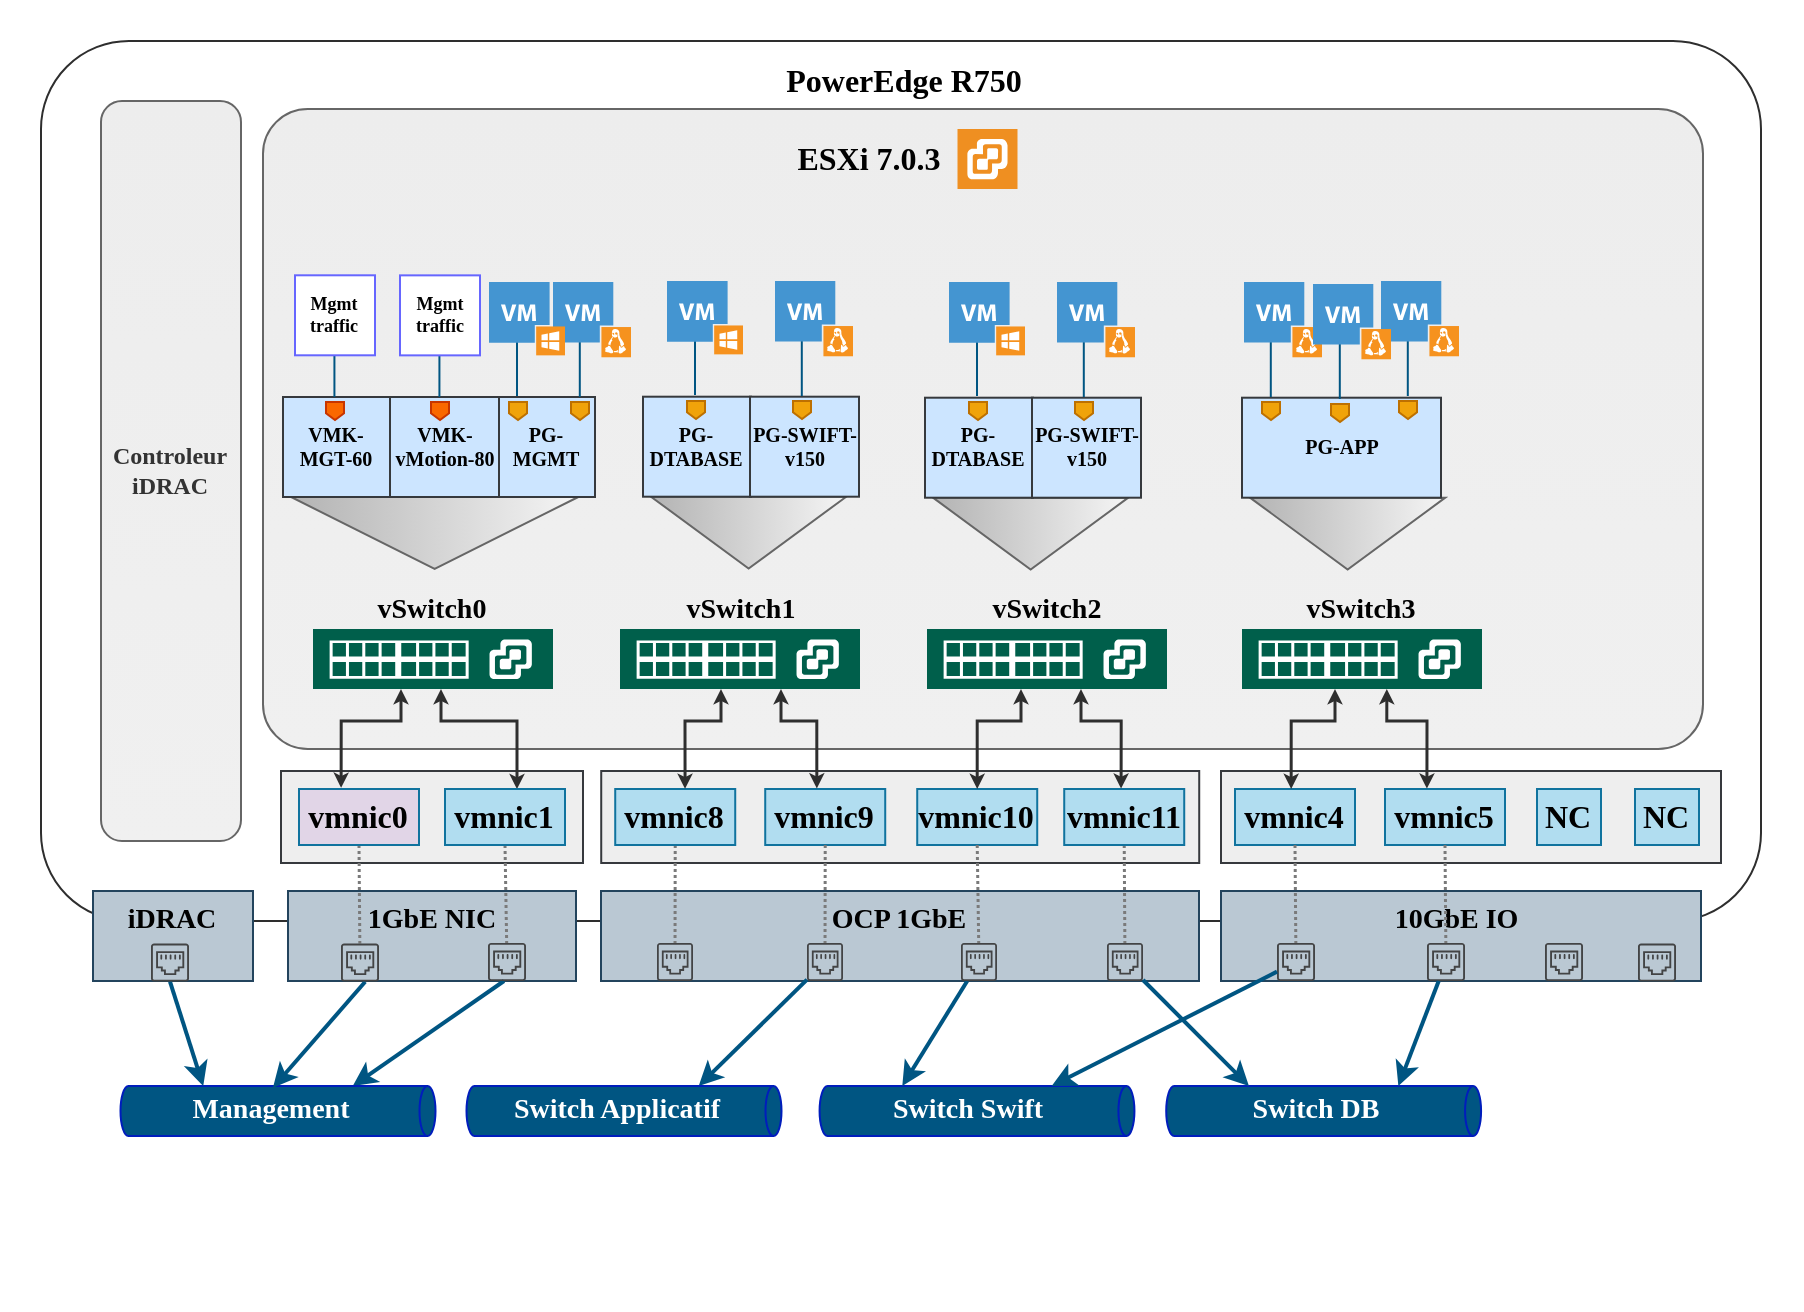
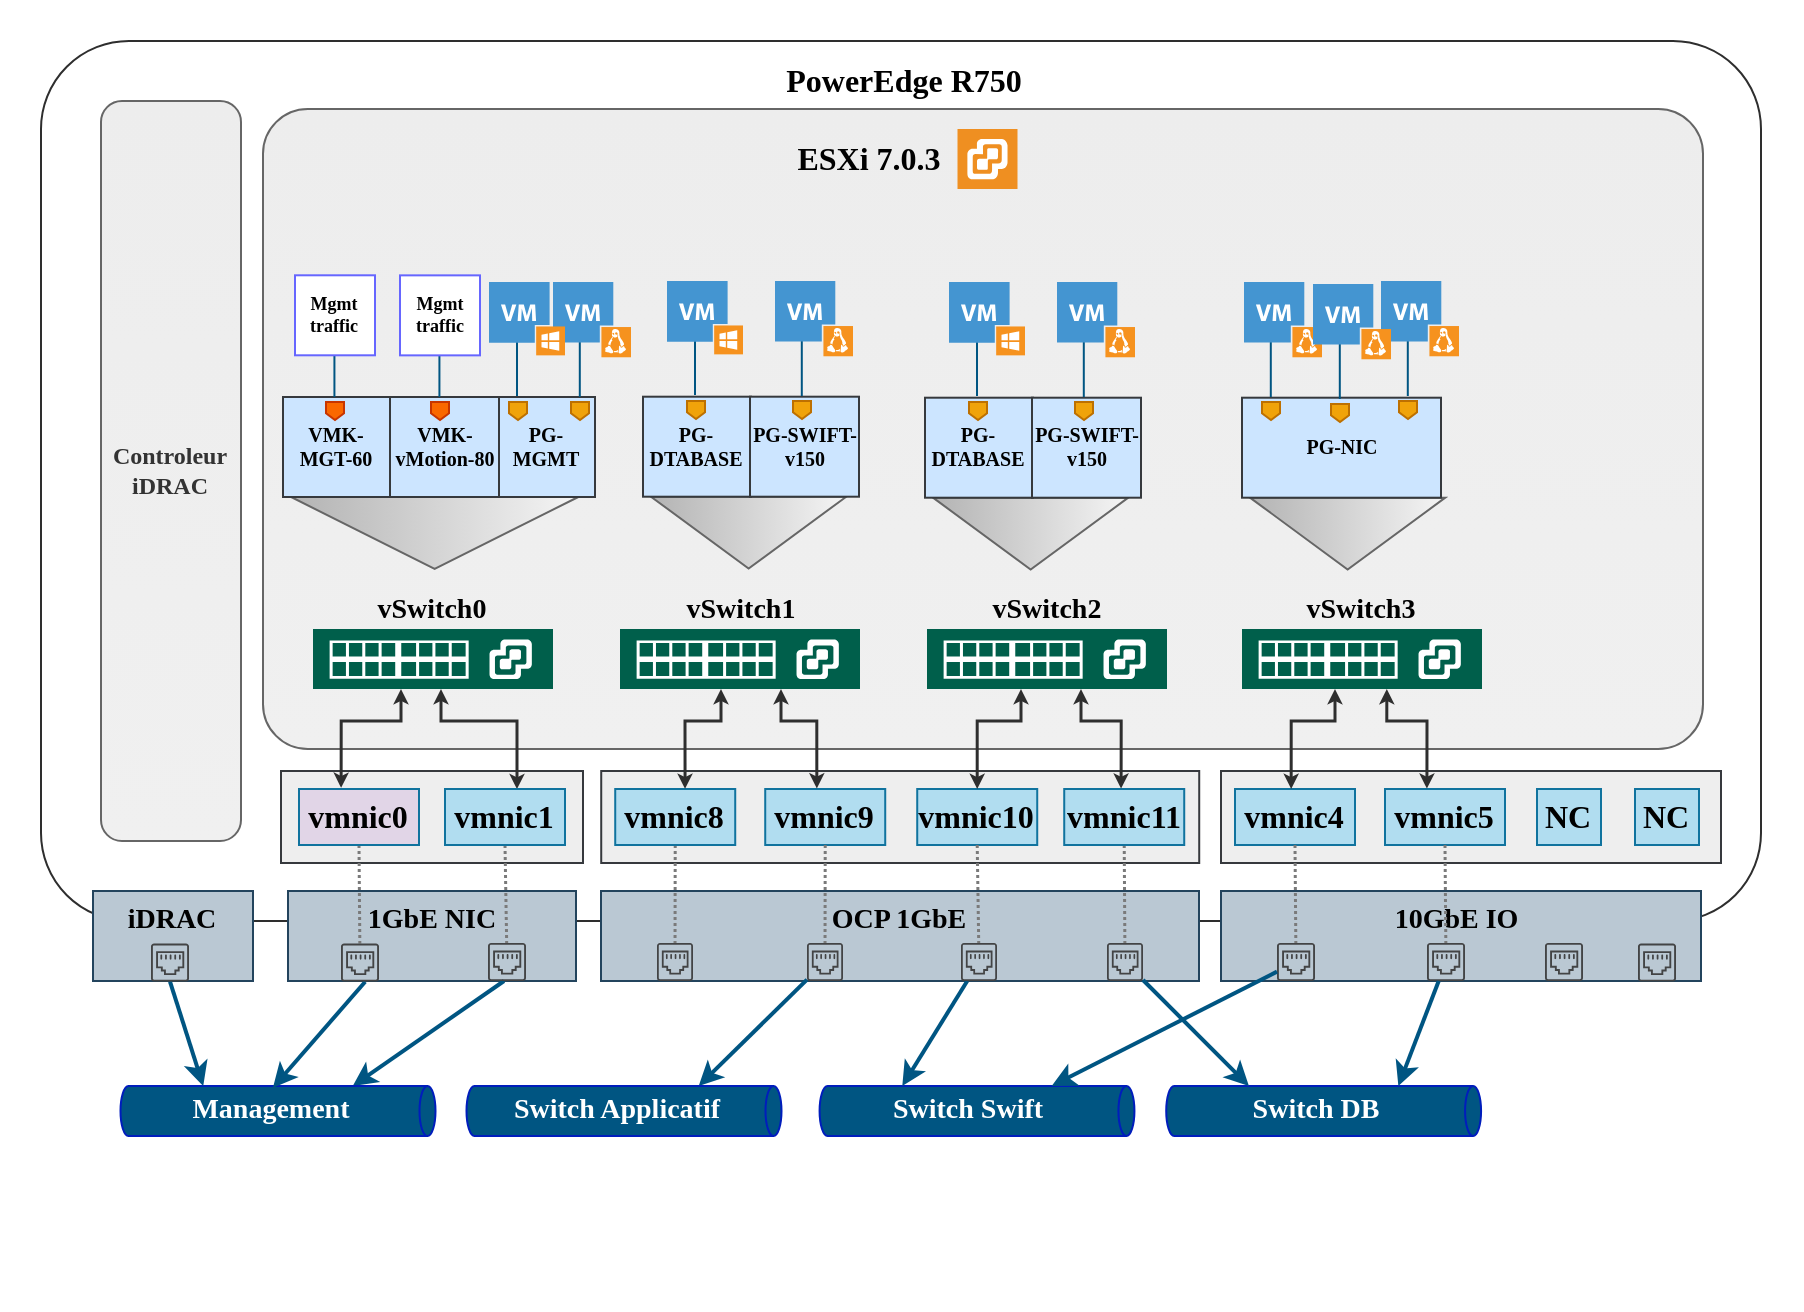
node "PG-APP": label "PG-APP" -> "PG-NIC"
